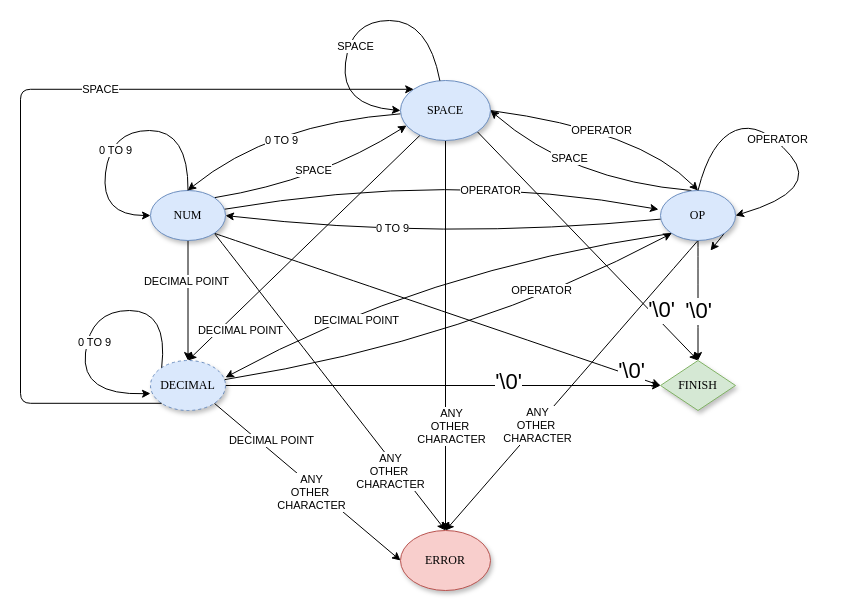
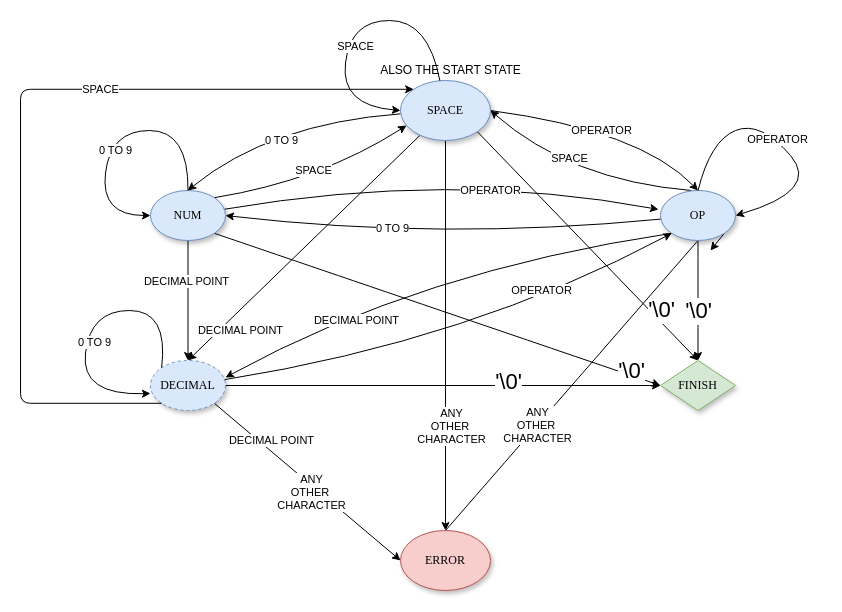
node "ALSO THE START STATE": added
edge "NUM" -> "ERROR": removed, label "ANY OTHER CHARACTER"
edge "OP" -> "ERROR": arrowhead classic -> none
